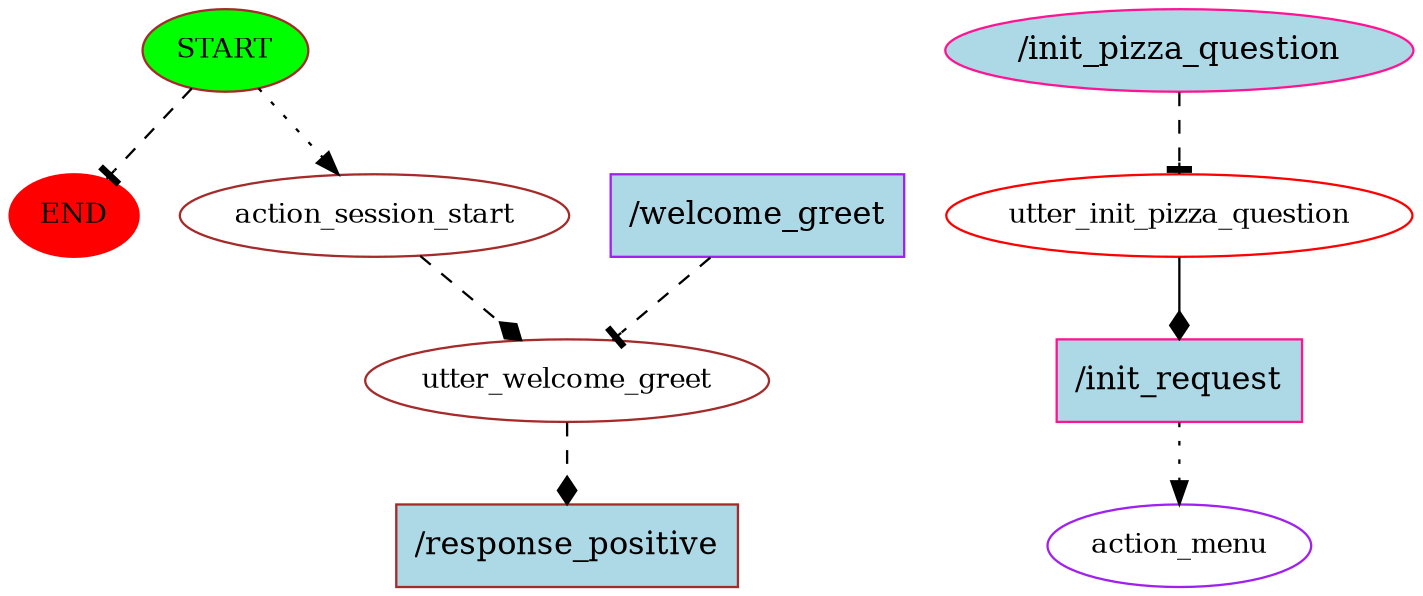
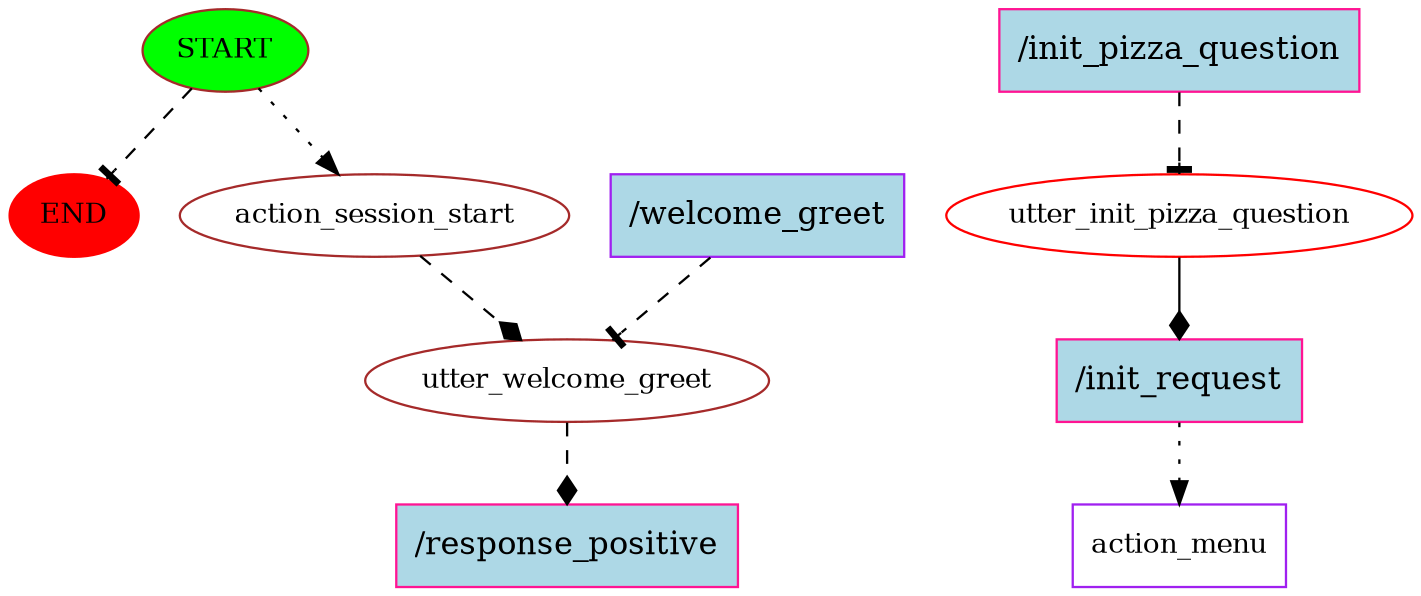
node "/init_pizza_question": shape ellipse -> box
node "/response_positive": color brown -> deeppink
node "action_menu": shape ellipse -> box
